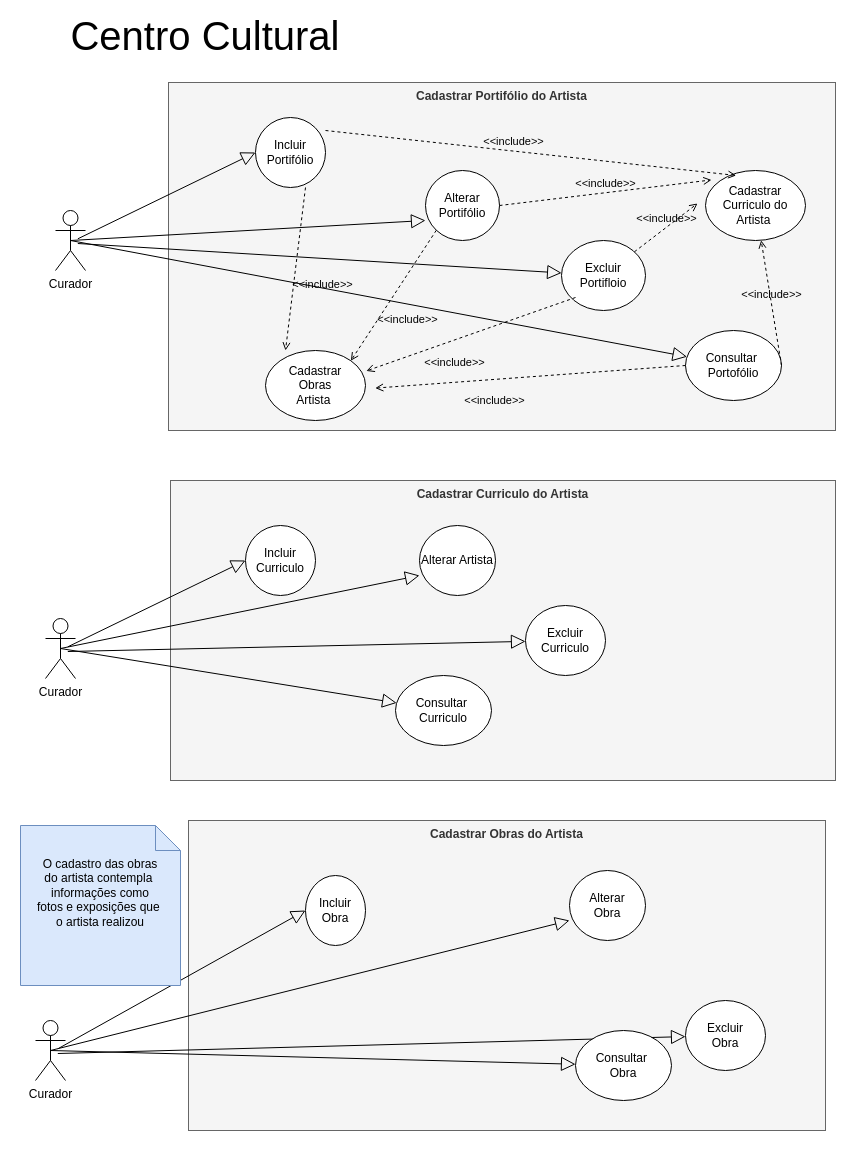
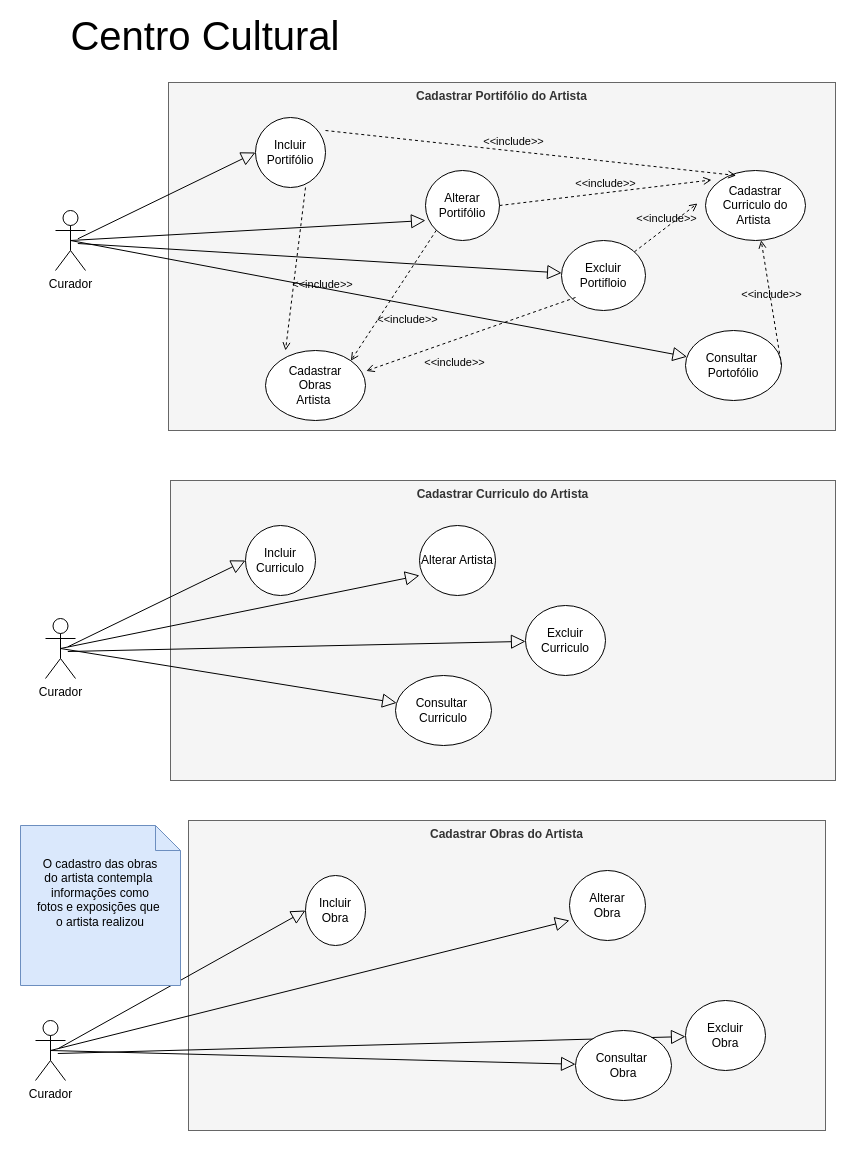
edge "Consultar Portofólio" -> "Cadastrar Obras Artista": removed, label "<<include>>"
